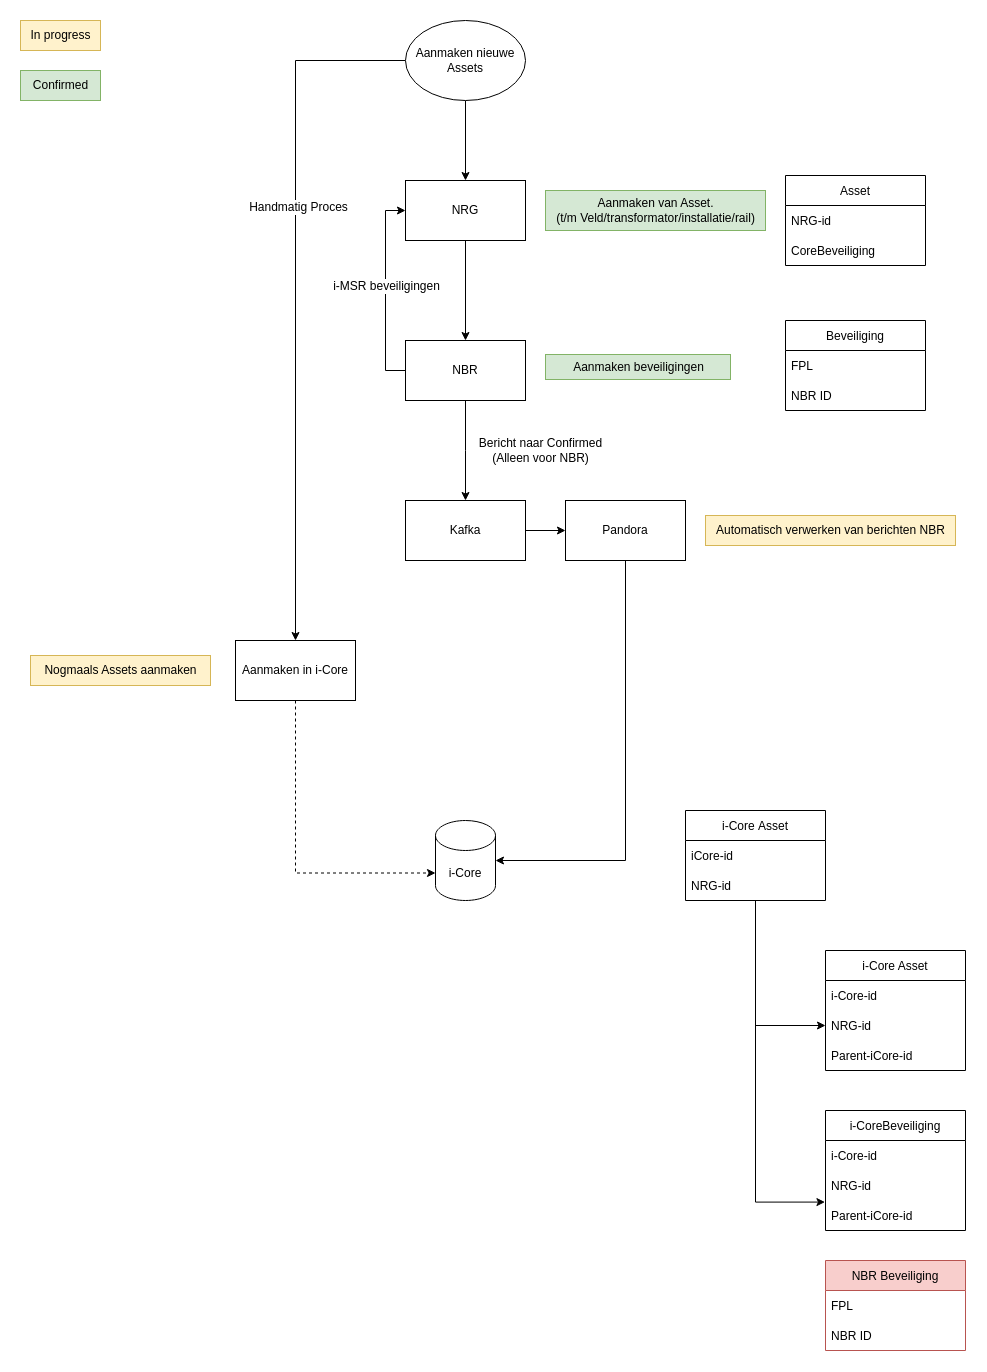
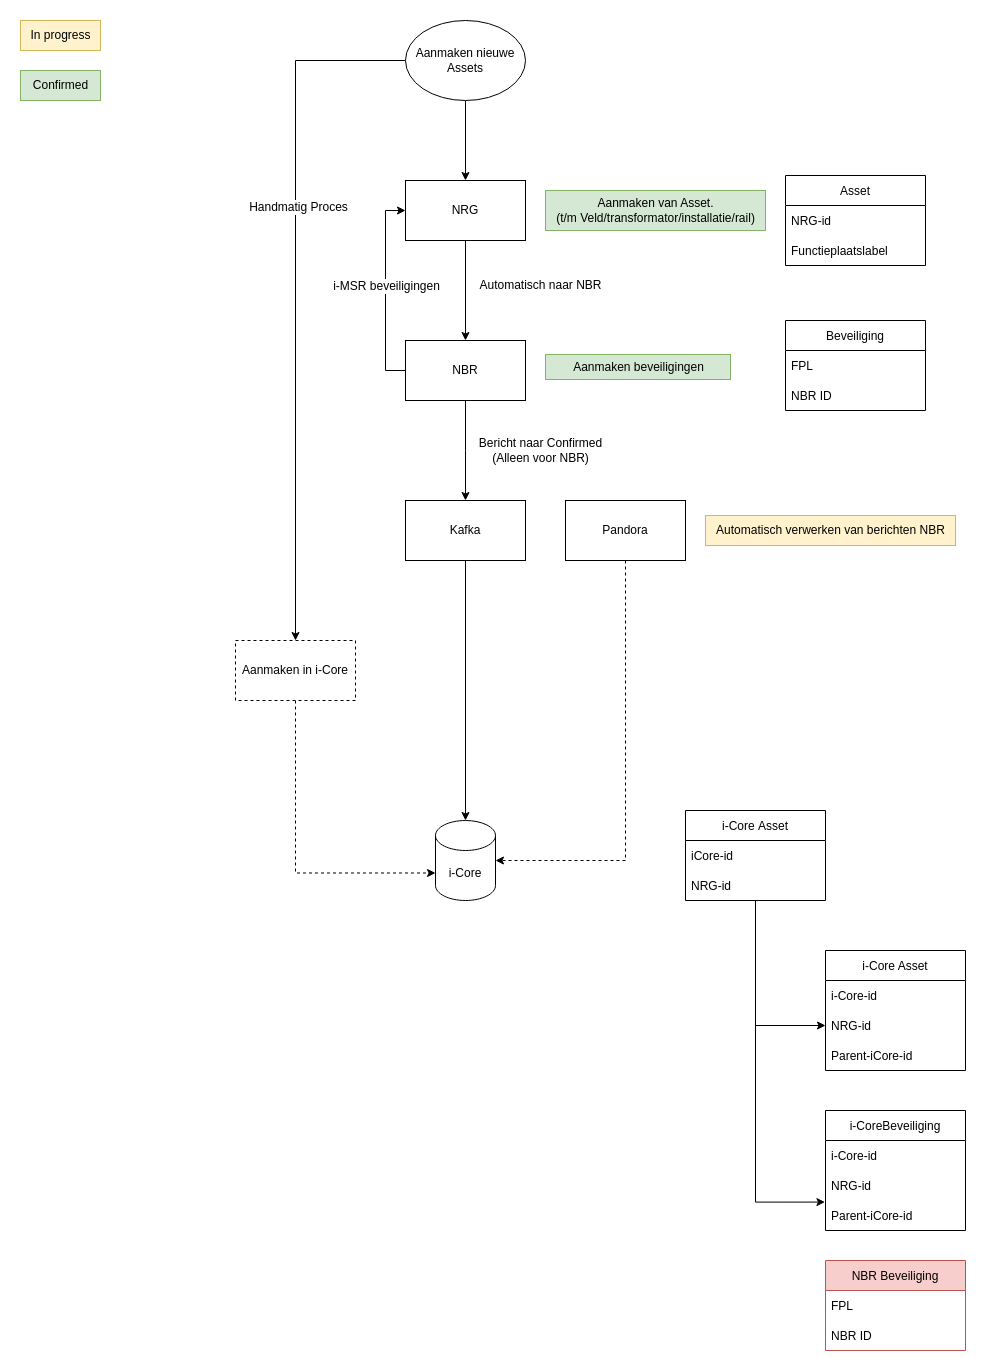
node "CoreBeveiliging": label "CoreBeveiliging" -> "Functieplaatslabel"
node "Automatisch naar NBR": added
edge "Kafka" -> "Pandora": now "Kafka" -> "i-Core"
node "Nogmaals Assets aanmaken": removed
node "Aanmaken in i-Core": style solid -> dashed
edge "Pandora" -> "i-Core": style solid -> dashed
